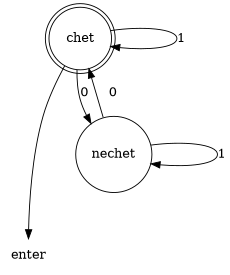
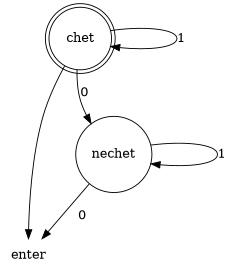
edge "nechet" -> "chet": now "nechet" -> "enter"
